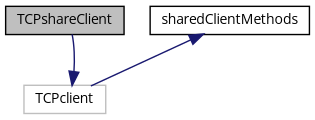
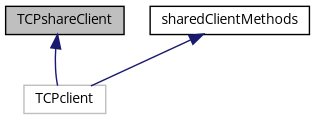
edge "TCPshareClient" -> "TCPclient": reversed
